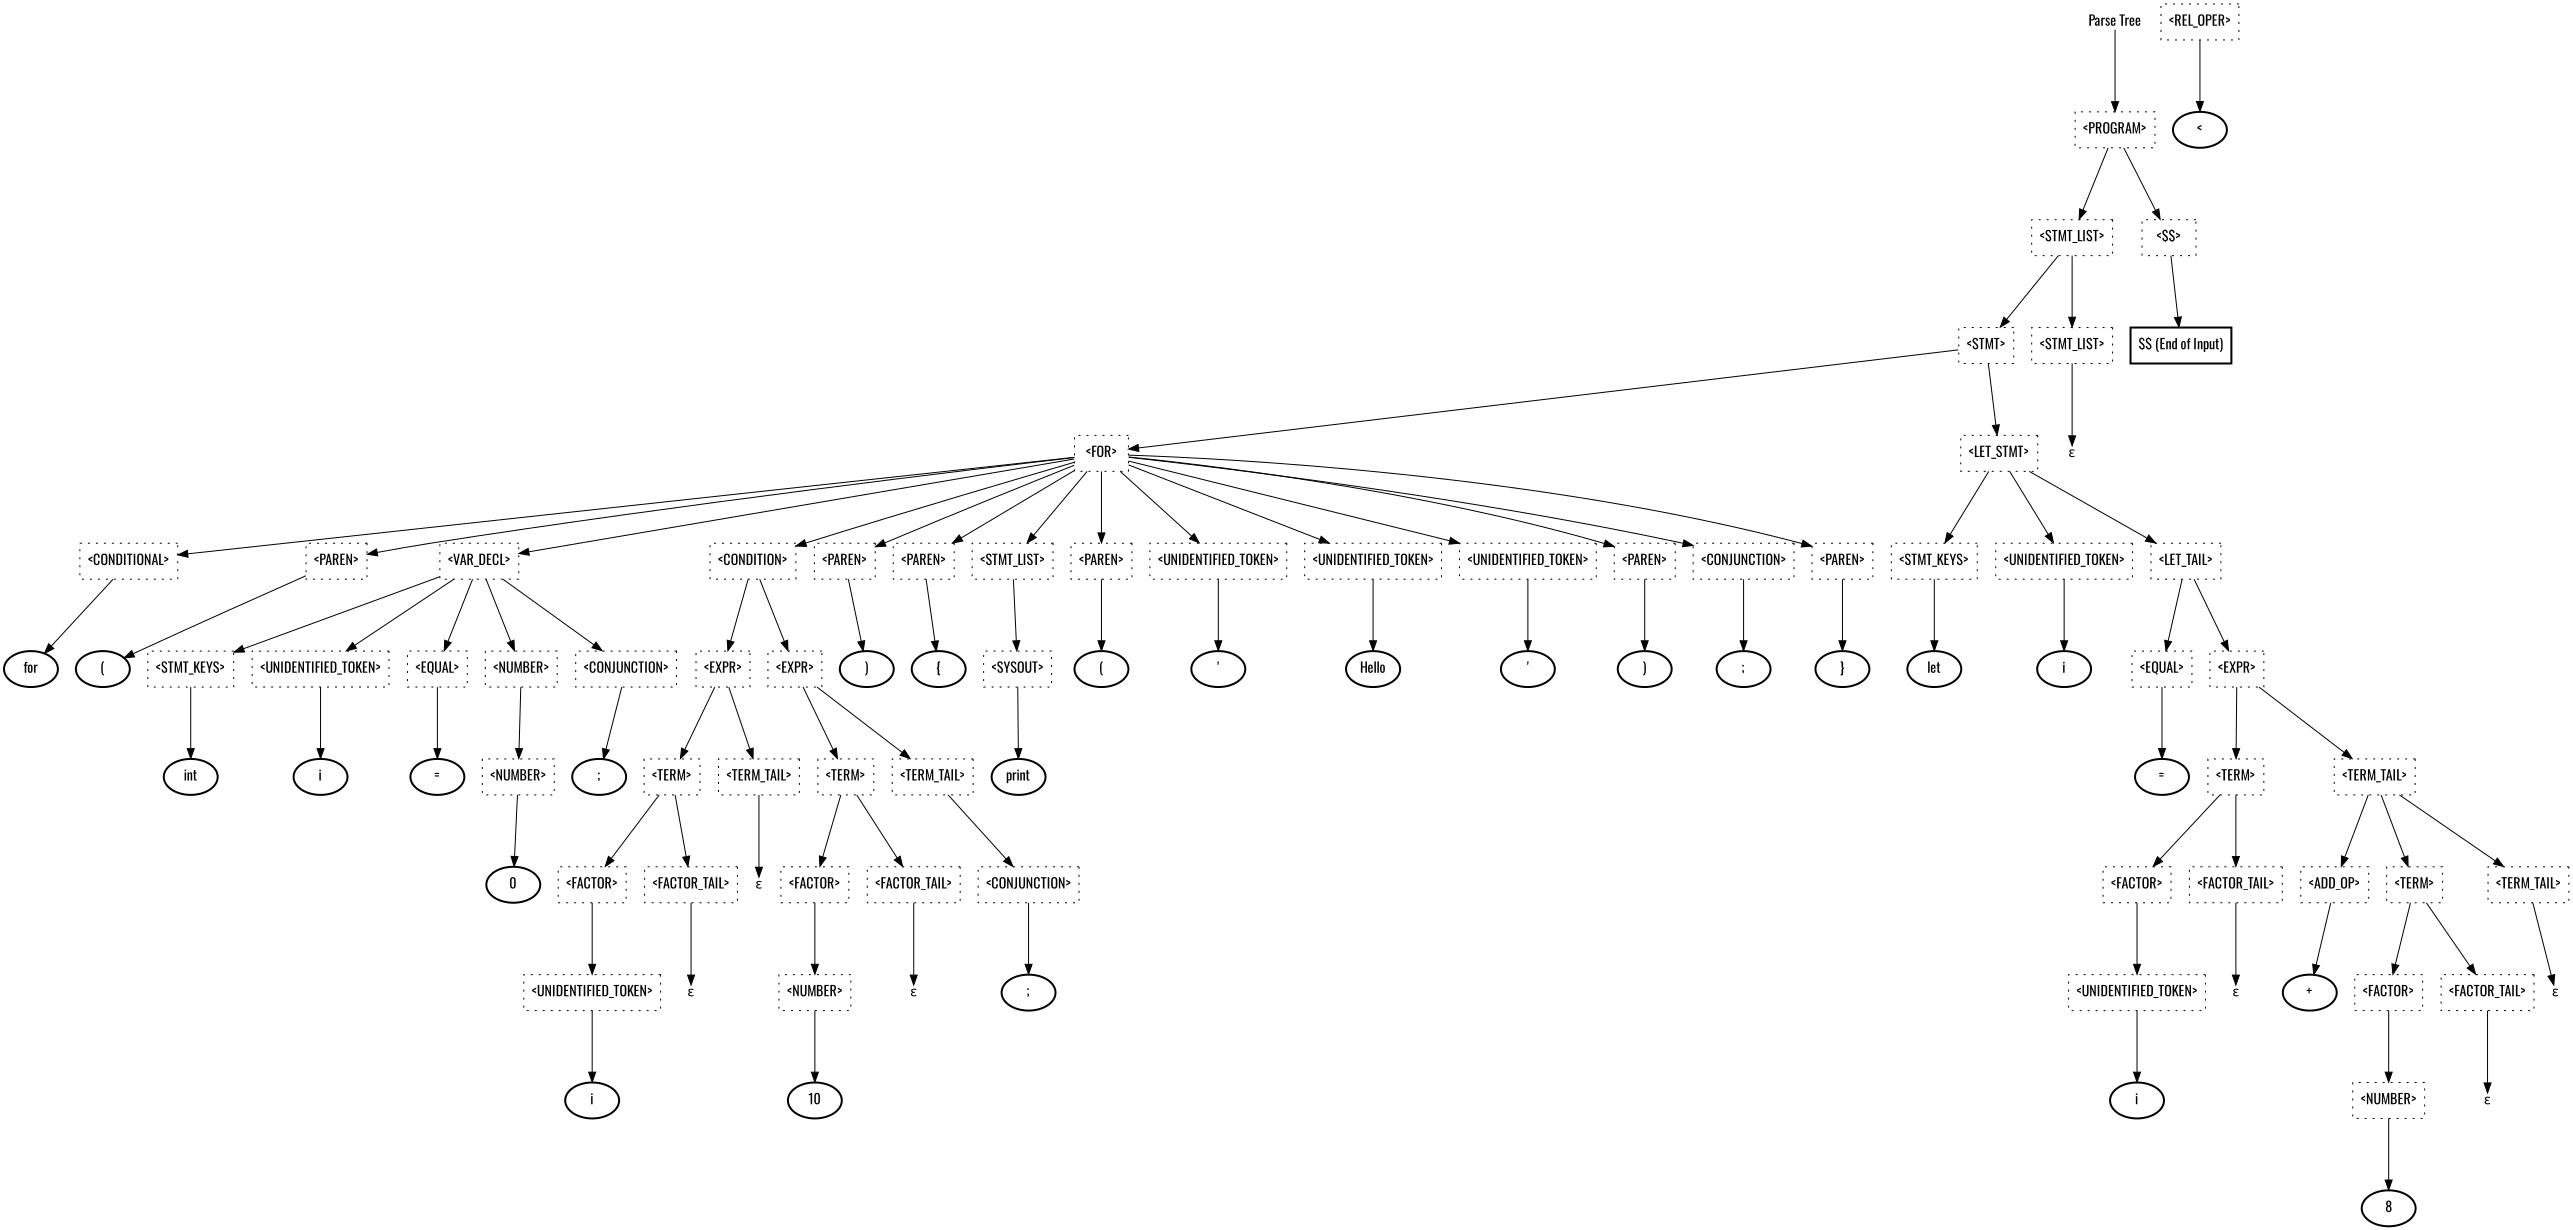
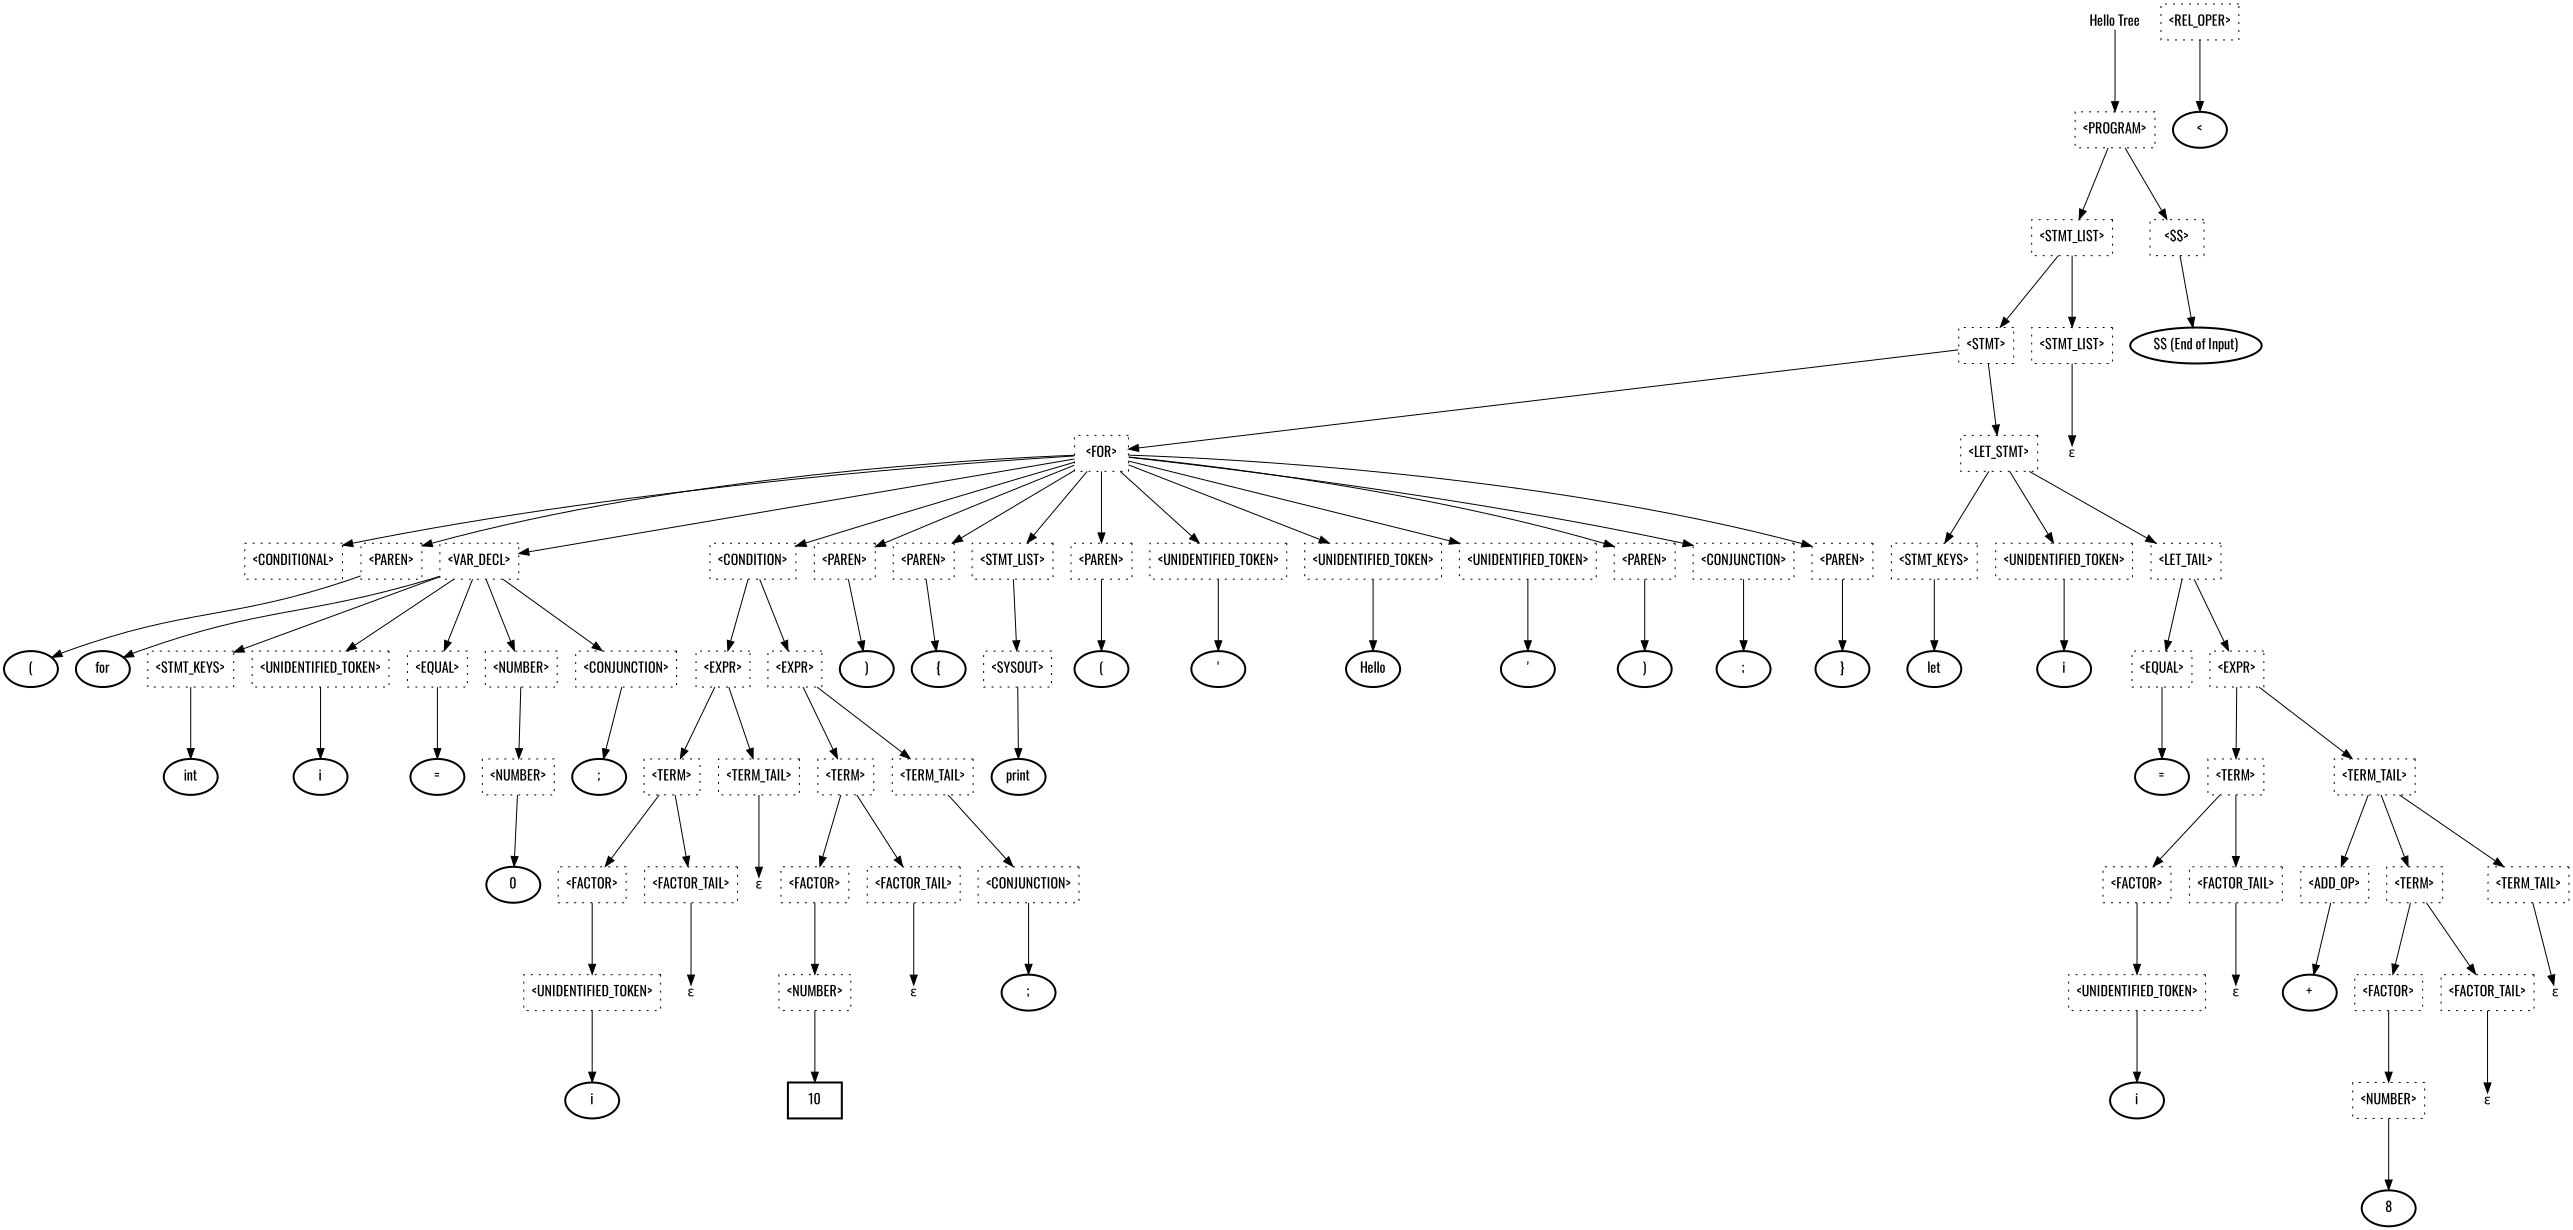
node "Parse Tree": label "Parse Tree" -> "Hello Tree"
node "$$ (End of Input)": shape box -> ellipse
edge "<CONDITIONAL>" -> "for": now "<VAR_DECL>" -> "for"
node "10": shape ellipse -> box
